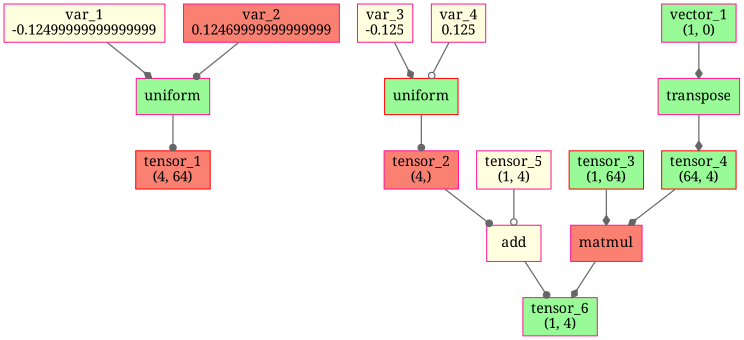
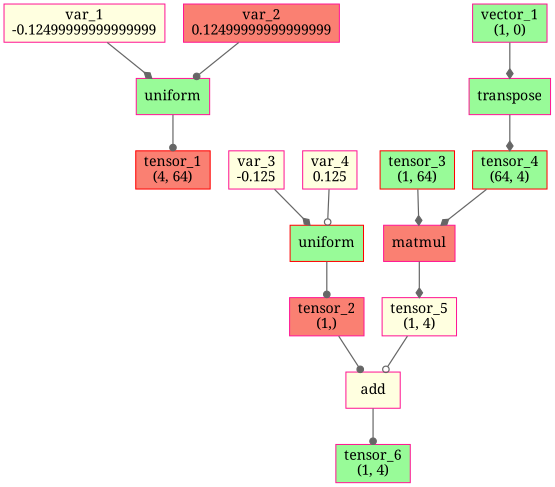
node "var_2 0.12469999999999999": label "var_2 0.12469999999999999" -> "var_2 0.12499999999999999"
node "tensor_2 (4,)": label "tensor_2 (4,)" -> "tensor_2 (1,)"
edge "matmul" -> "tensor_6 (1, 4)": now "matmul" -> "tensor_5 (1, 4)"
